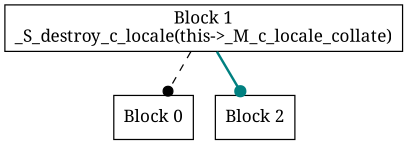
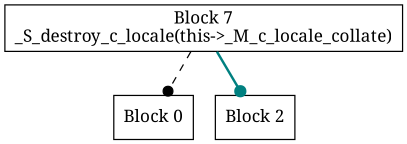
node "Block 1 _S_destroy_c_locale(this->_M_c_locale_collate)": label "Block 1 _S_destroy_c_locale(this->_M_c_locale_collate)" -> "Block 7 _S_destroy_c_locale(this->_M_c_locale_collate)"
